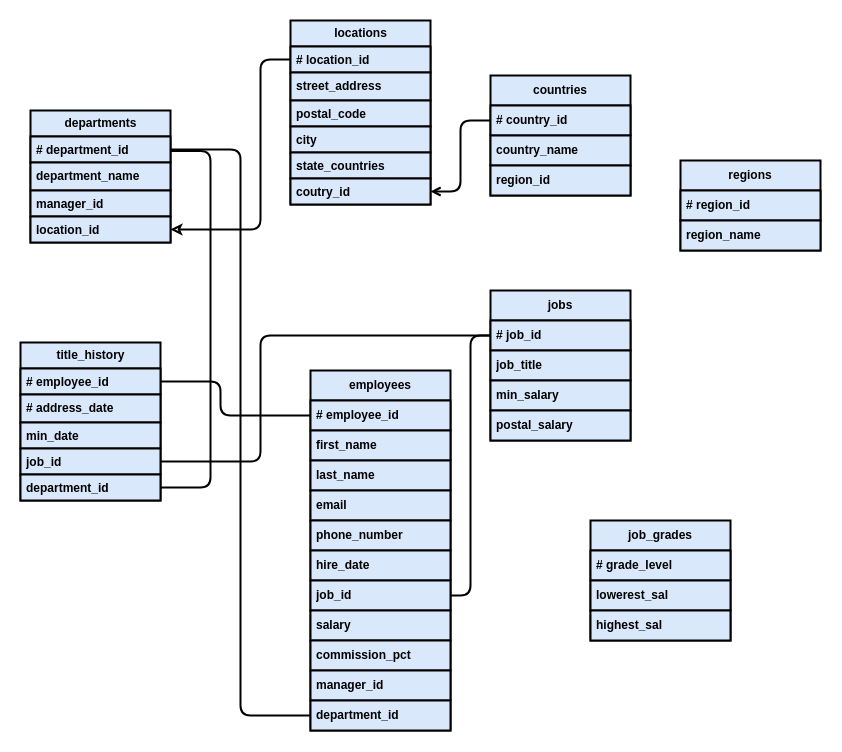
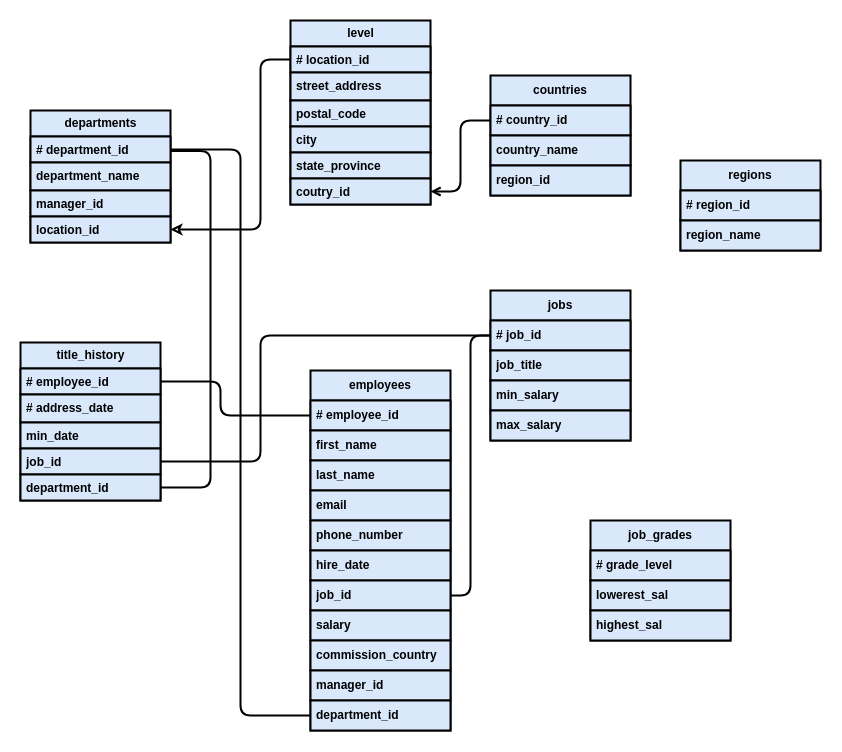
node "locations": label "locations" -> "level"
node "state_countries": label "state_countries" -> "state_province"
node "postal_salary": label "postal_salary" -> "max_salary"
node "commission_pct": label "commission_pct" -> "commission_country"
